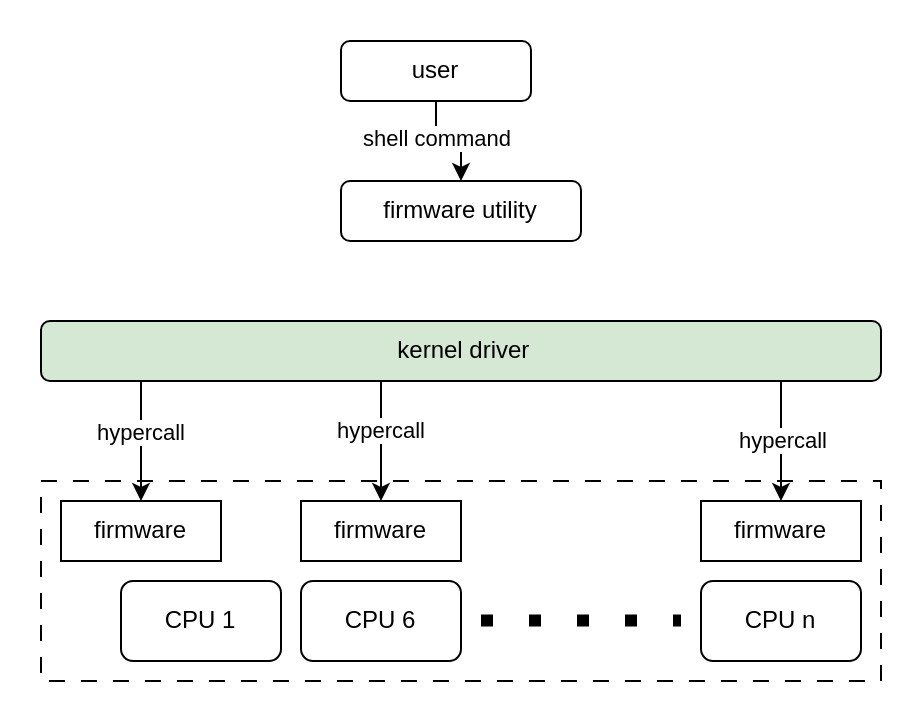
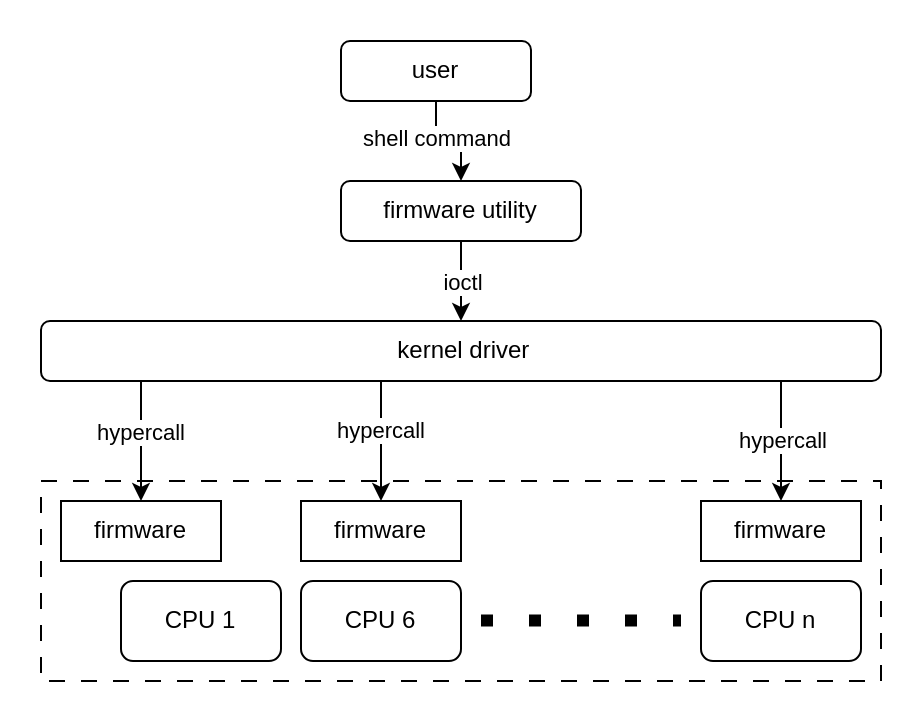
edge "firmware utility" -> "kernel driver": added, label "ioctl"
node "kernel driver": fillcolor #d5e8d4 -> #ffffff
